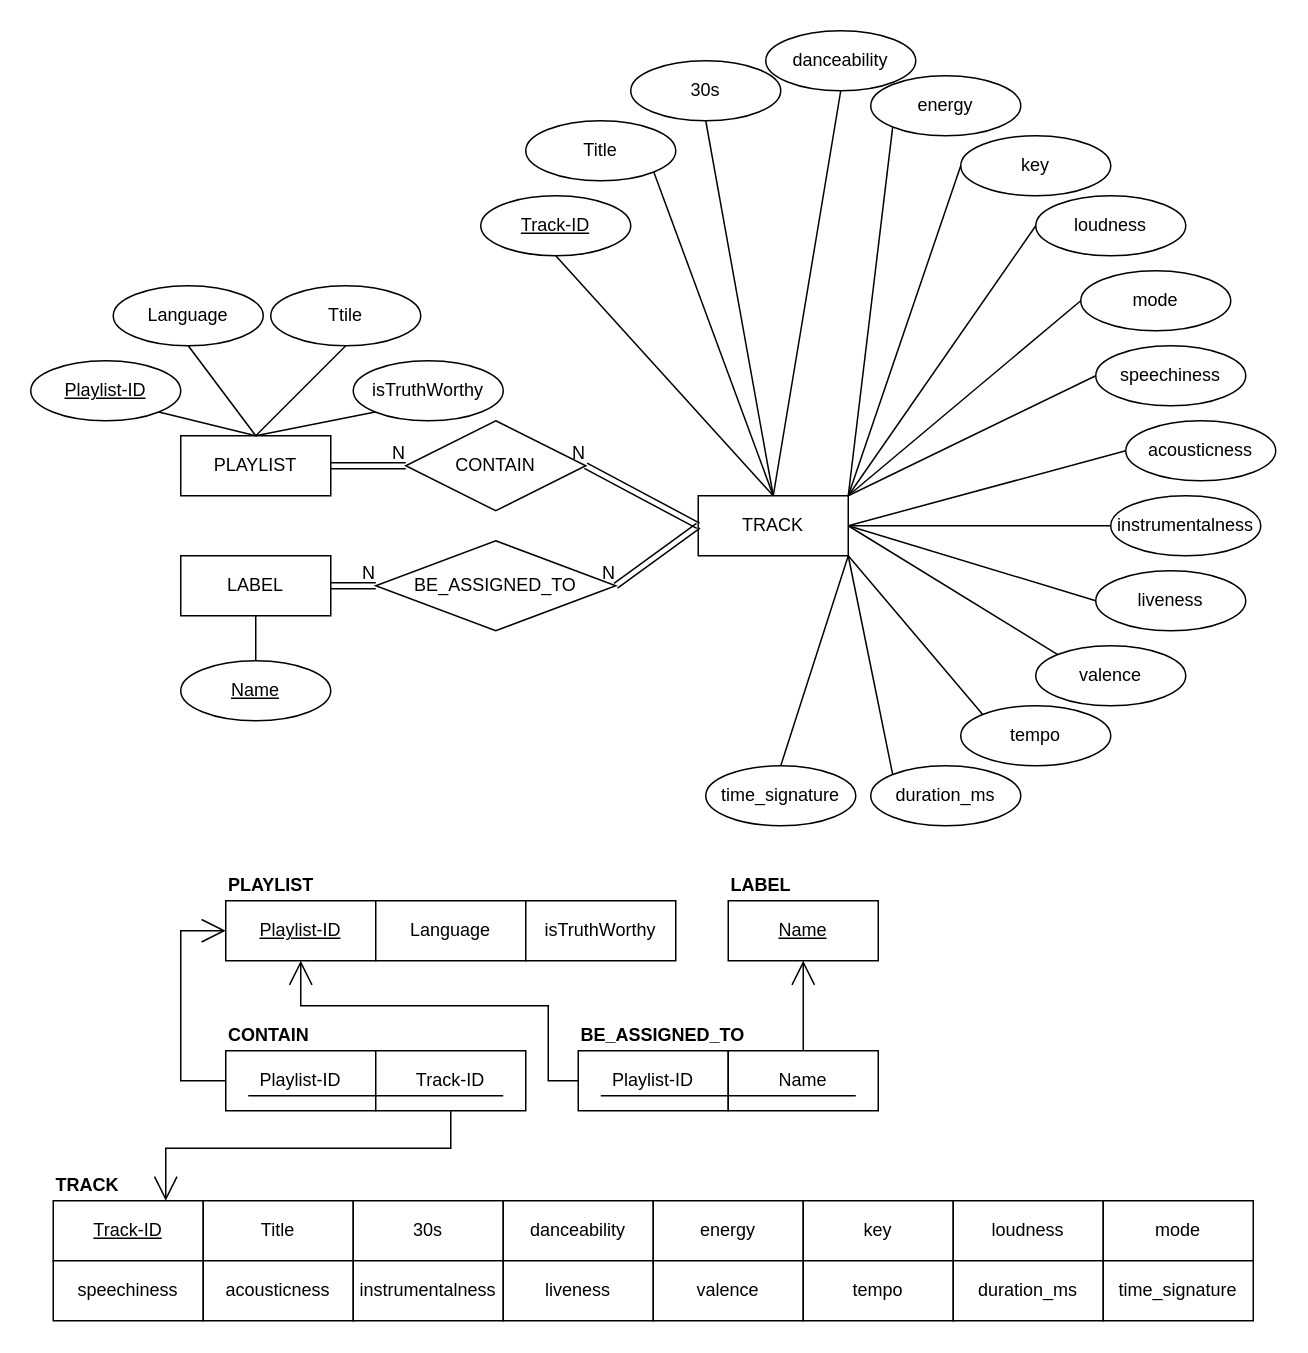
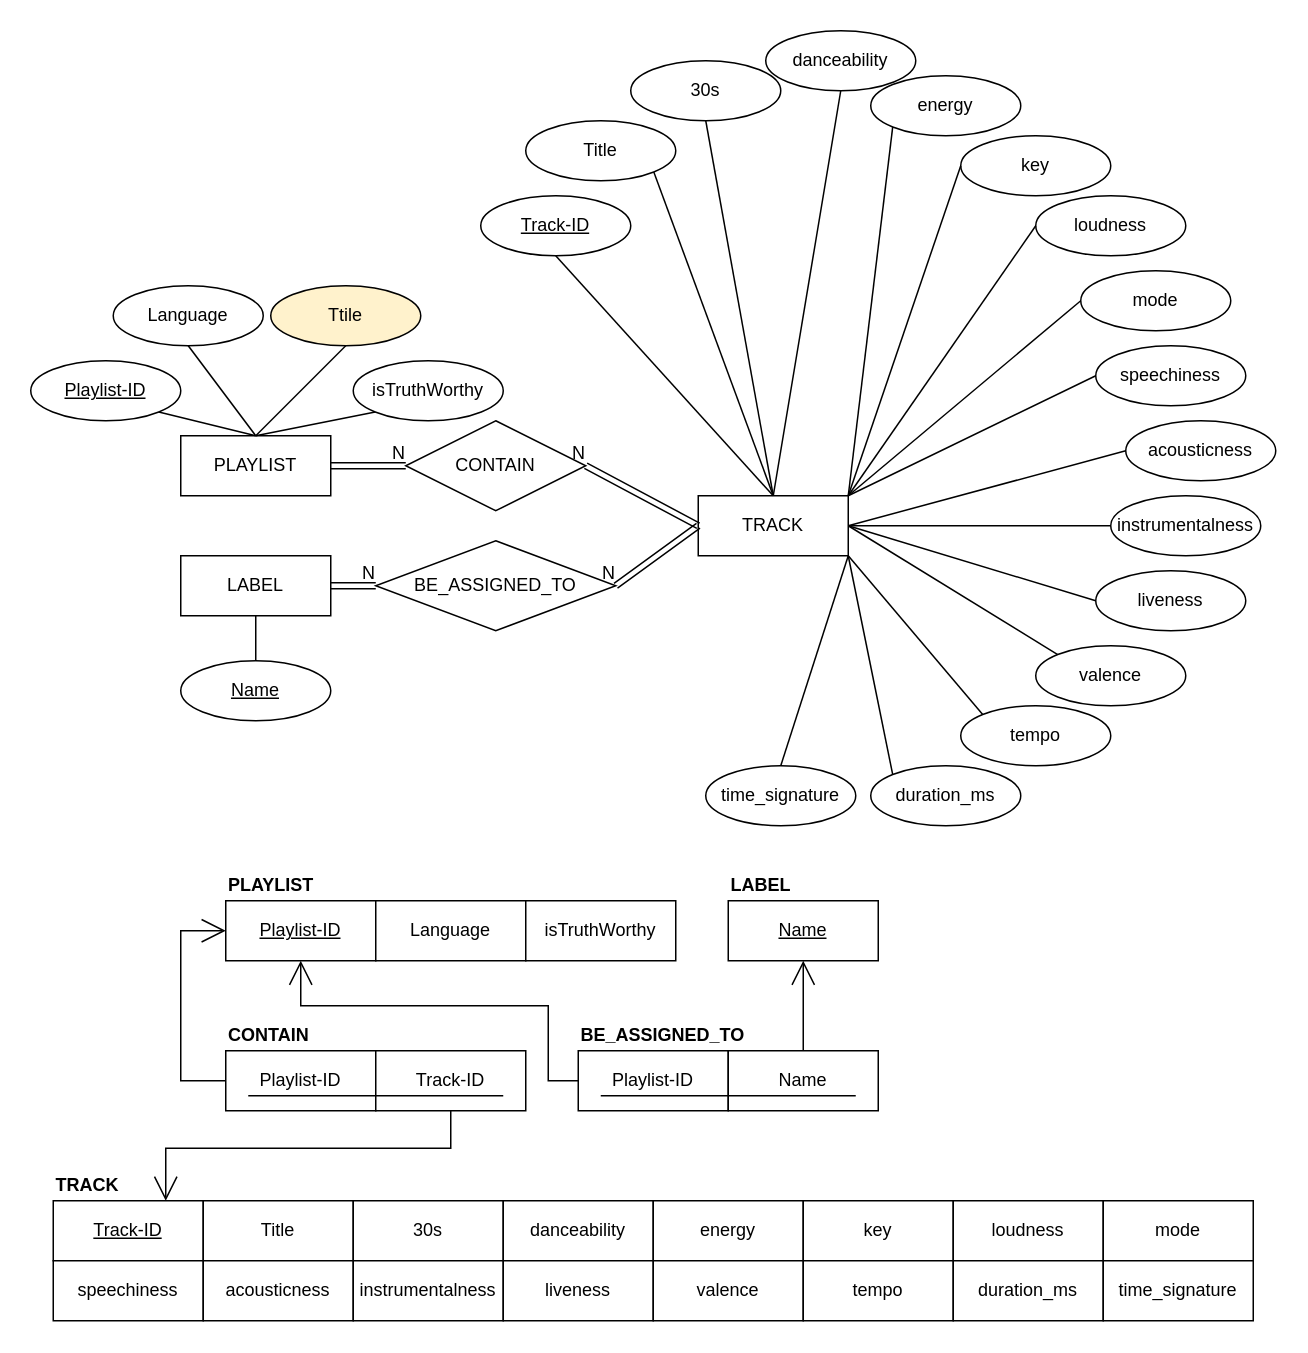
node "Ttile": fillcolor #ffffff -> #fff2cc
